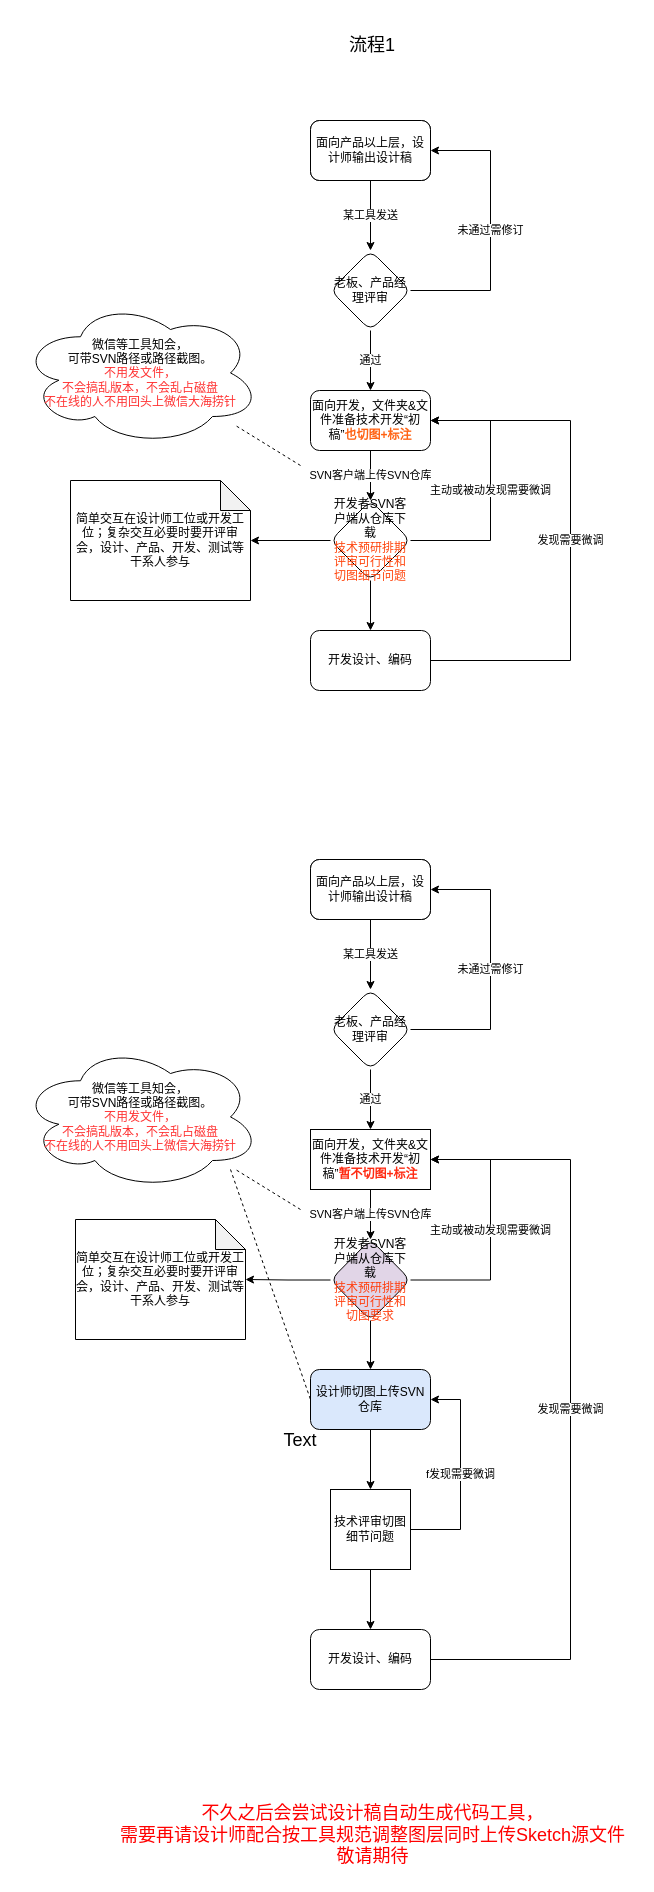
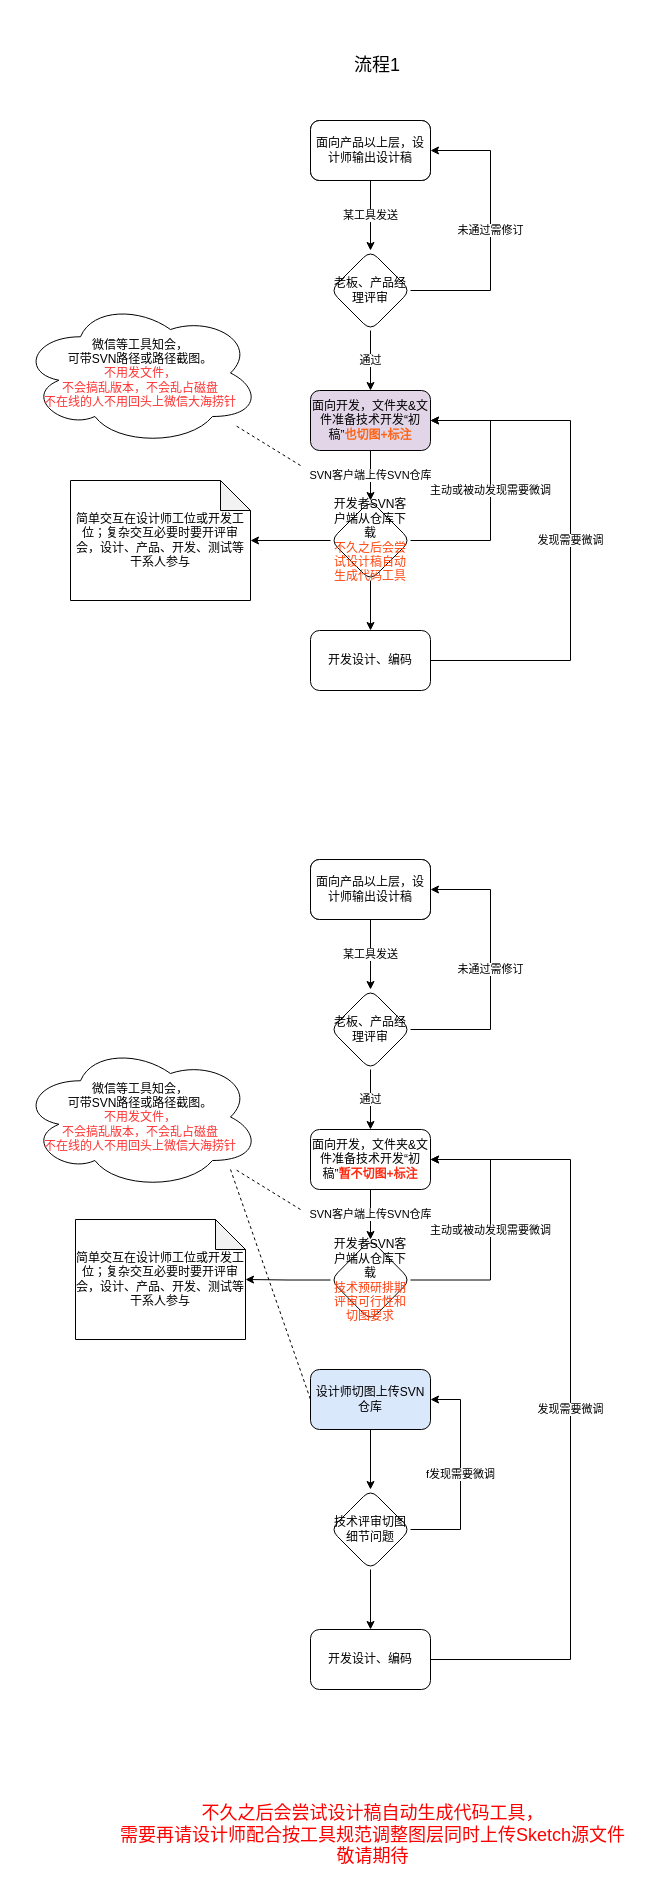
node "流程1": moved (373, 46) -> (378, 66)
node "面向开发，文件夹&文件准备技术开发“初稿”也切图+标注": fillcolor #ffffff -> #e1d5e7
node "开发者SVN客户端从仓库下载 技术预研排期评审可行性和切图细节问题": label "开发者SVN客户端从仓库下载 技术预研排期评审可行性和切图细节问题" -> "开发者SVN客户端从仓库下载 不久之后会尝试设计稿自动生成代码工具"
node "面向开发，文件夹&文件准备技术开发“初稿”暂不切图+标注": shape rectangle -> rounded rectangle
node "开发者SVN客户端从仓库下载 技术预研排期评审可行性和切图要求": fillcolor #e1d5e7 -> #ffffff
edge "开发者SVN客户端从仓库下载 技术预研排期评审可行性和切图要求" -> "设计师切图上传SVN仓库": removed
node "Text": removed
node "技术评审切图细节问题": shape rectangle -> diamond
